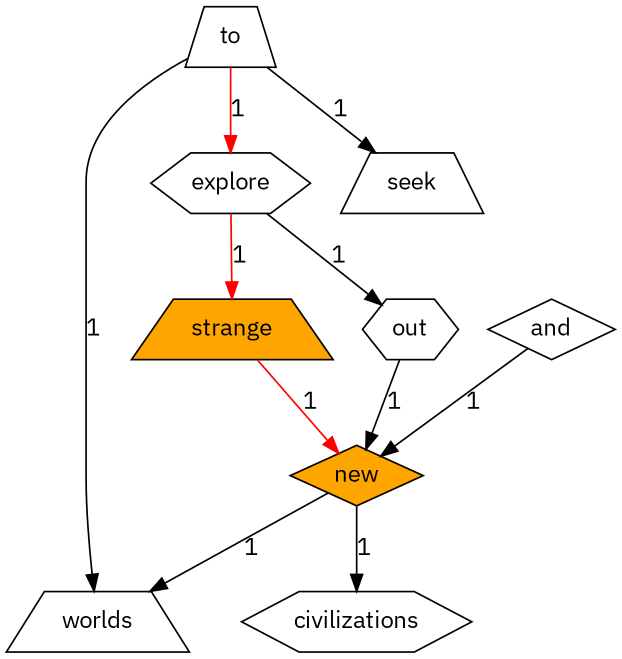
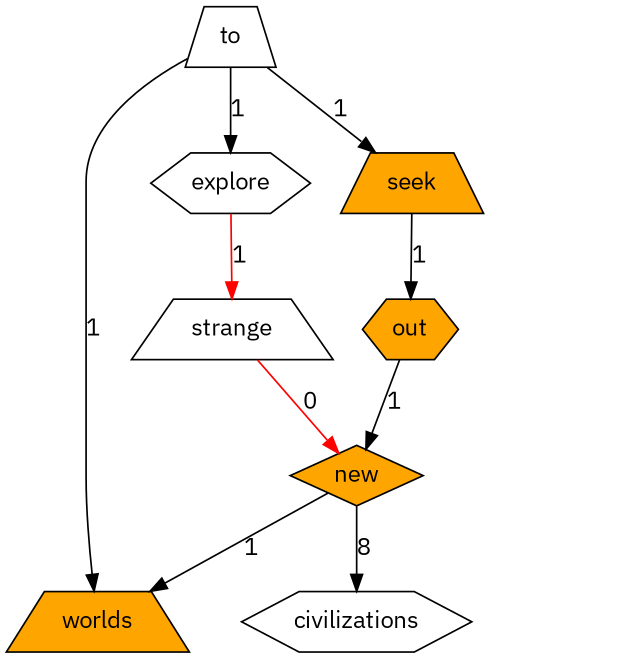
edge "to" -> "explore": color red -> black
node "seek": fillcolor white -> orange
edge "explore" -> "out": now "seek" -> "out"
node "strange": fillcolor orange -> white
node "out": fillcolor white -> orange
node "and": removed
edge "strange" -> "new": label "1" -> "0"
edge "new" -> "civilizations": label "1" -> "8"
node "worlds": fillcolor white -> orange
